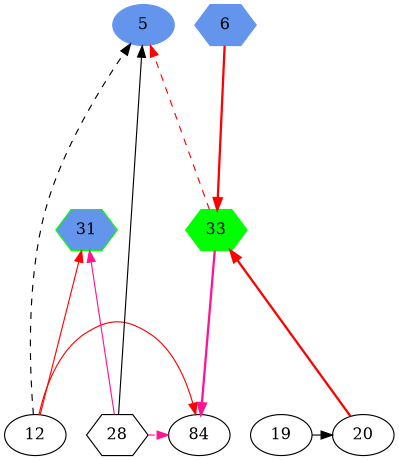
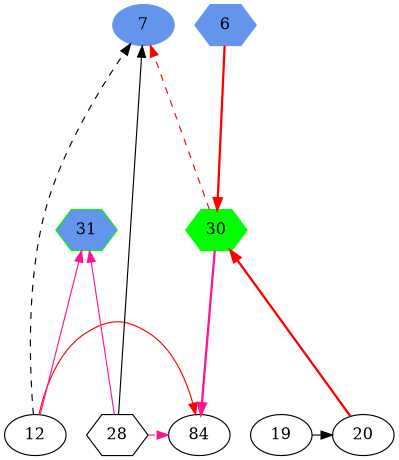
node "5": label "5" -> "7"
node "33": label "33" -> "30"
edge "12" -> "31": color red -> deeppink
